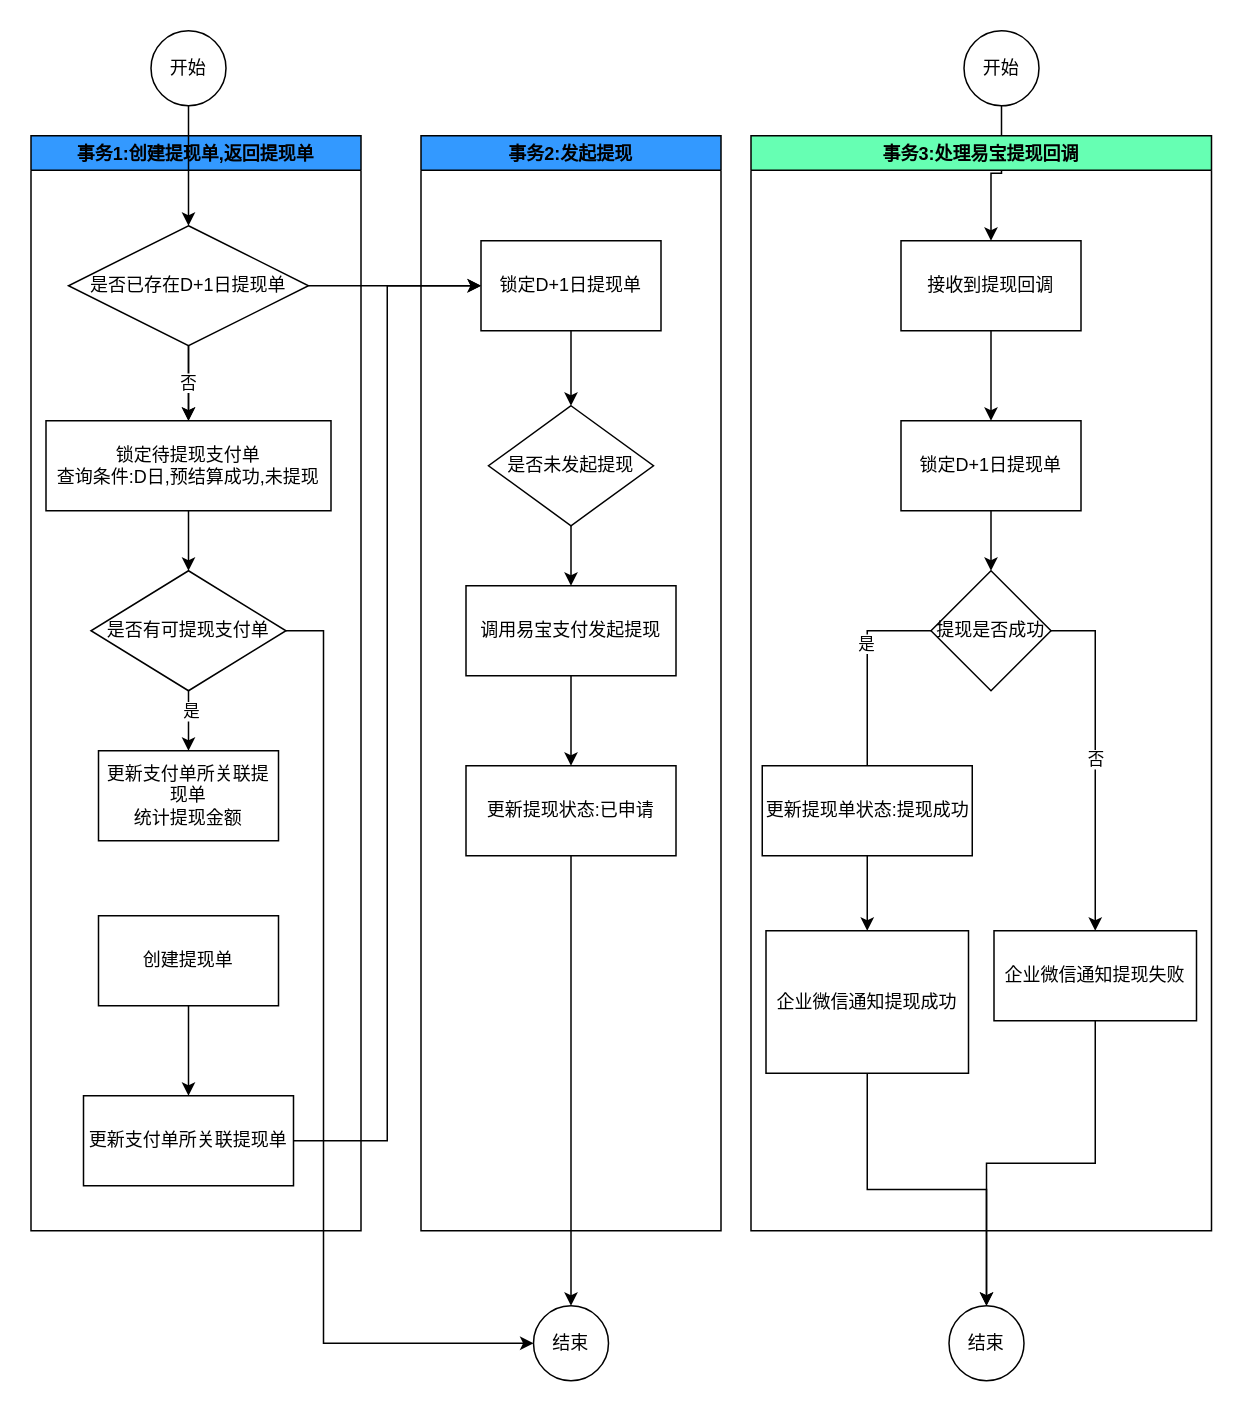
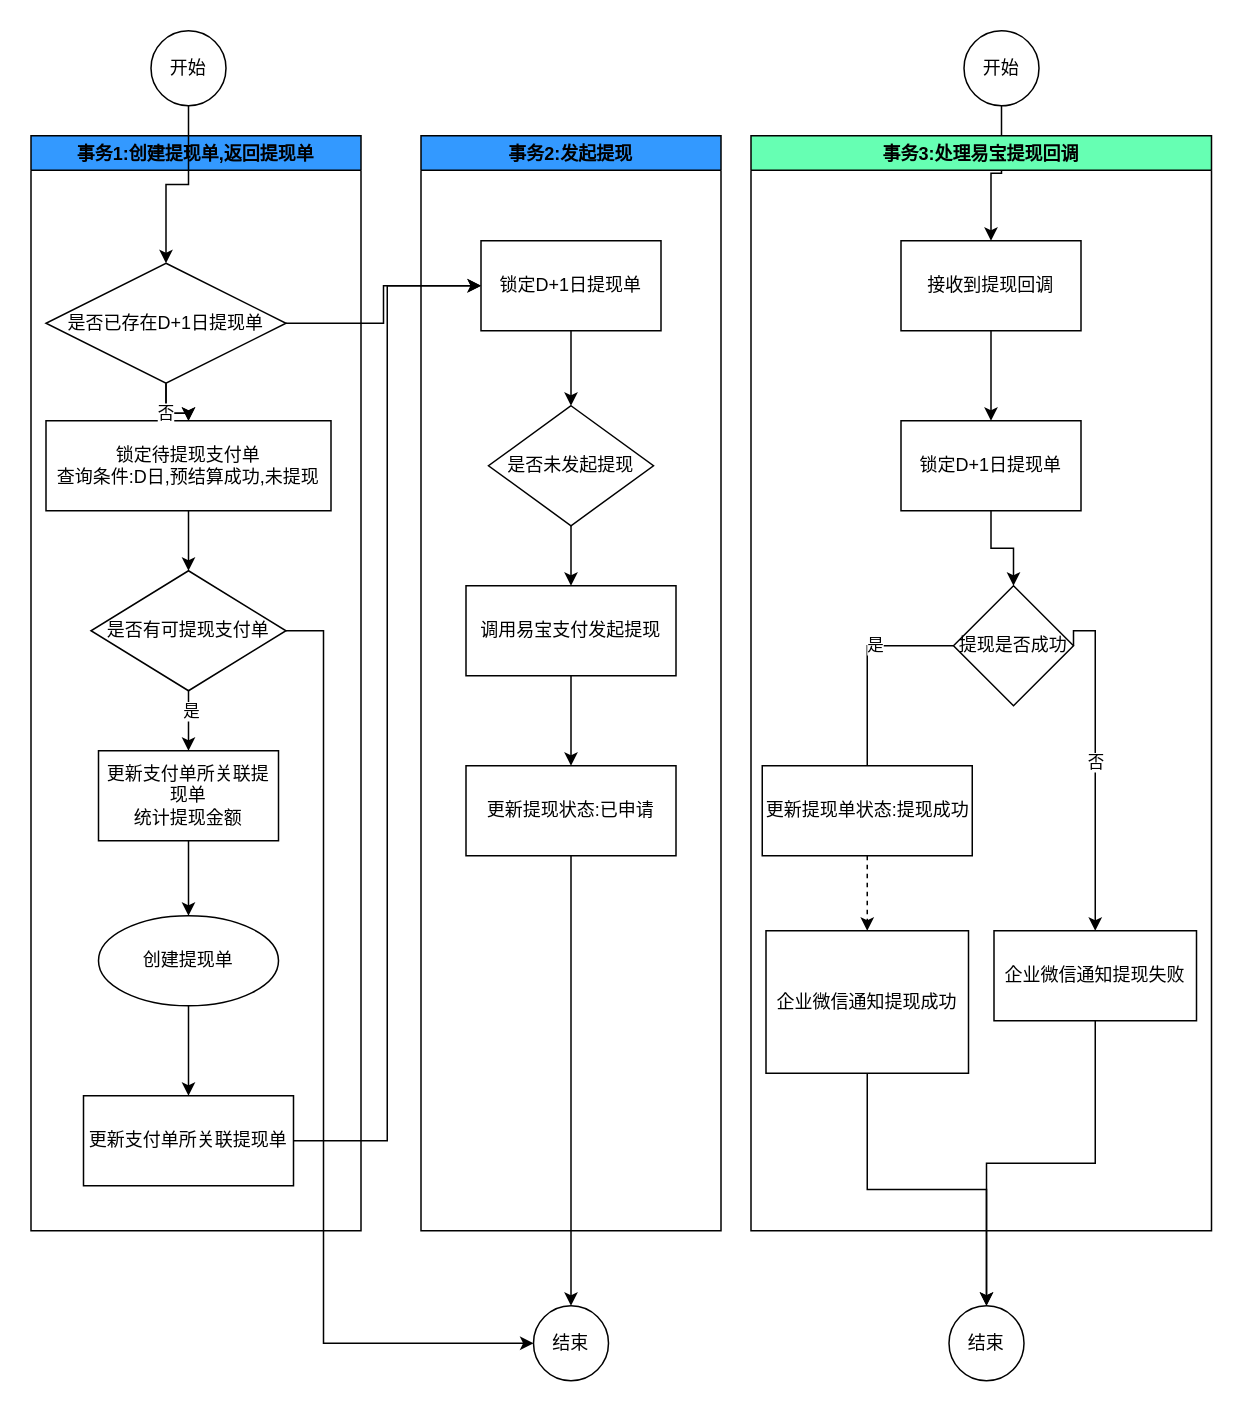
node "是否已存在D+1日提现单": moved (188, 286) -> (166, 323)
node "提现是否成功": moved (991, 631) -> (1013, 646)
edge "更新支付单所关联提现单 统计提现金额" -> "创建提现单": added
edge "更新提现单状态:提现成功" -> "企业微信通知提现成功": style solid -> dashed
node "创建提现单": shape rectangle -> ellipse
